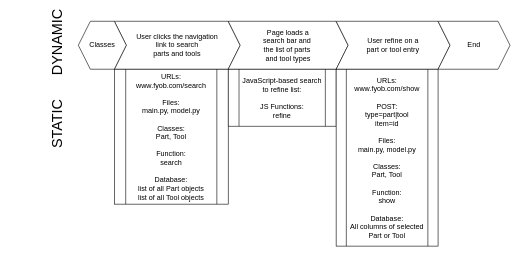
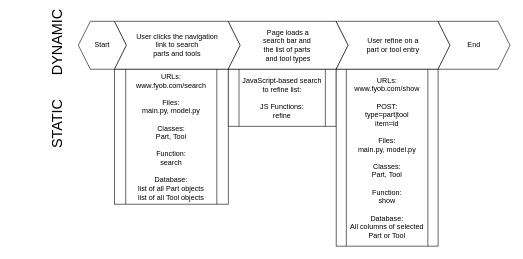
node "Classes": label "Classes" -> "Start"
